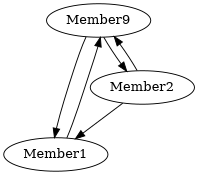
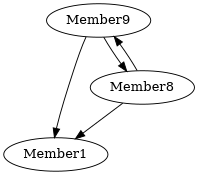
node "Member2": label "Member2" -> "Member8"
edge "Member1" -> "Member9": removed
